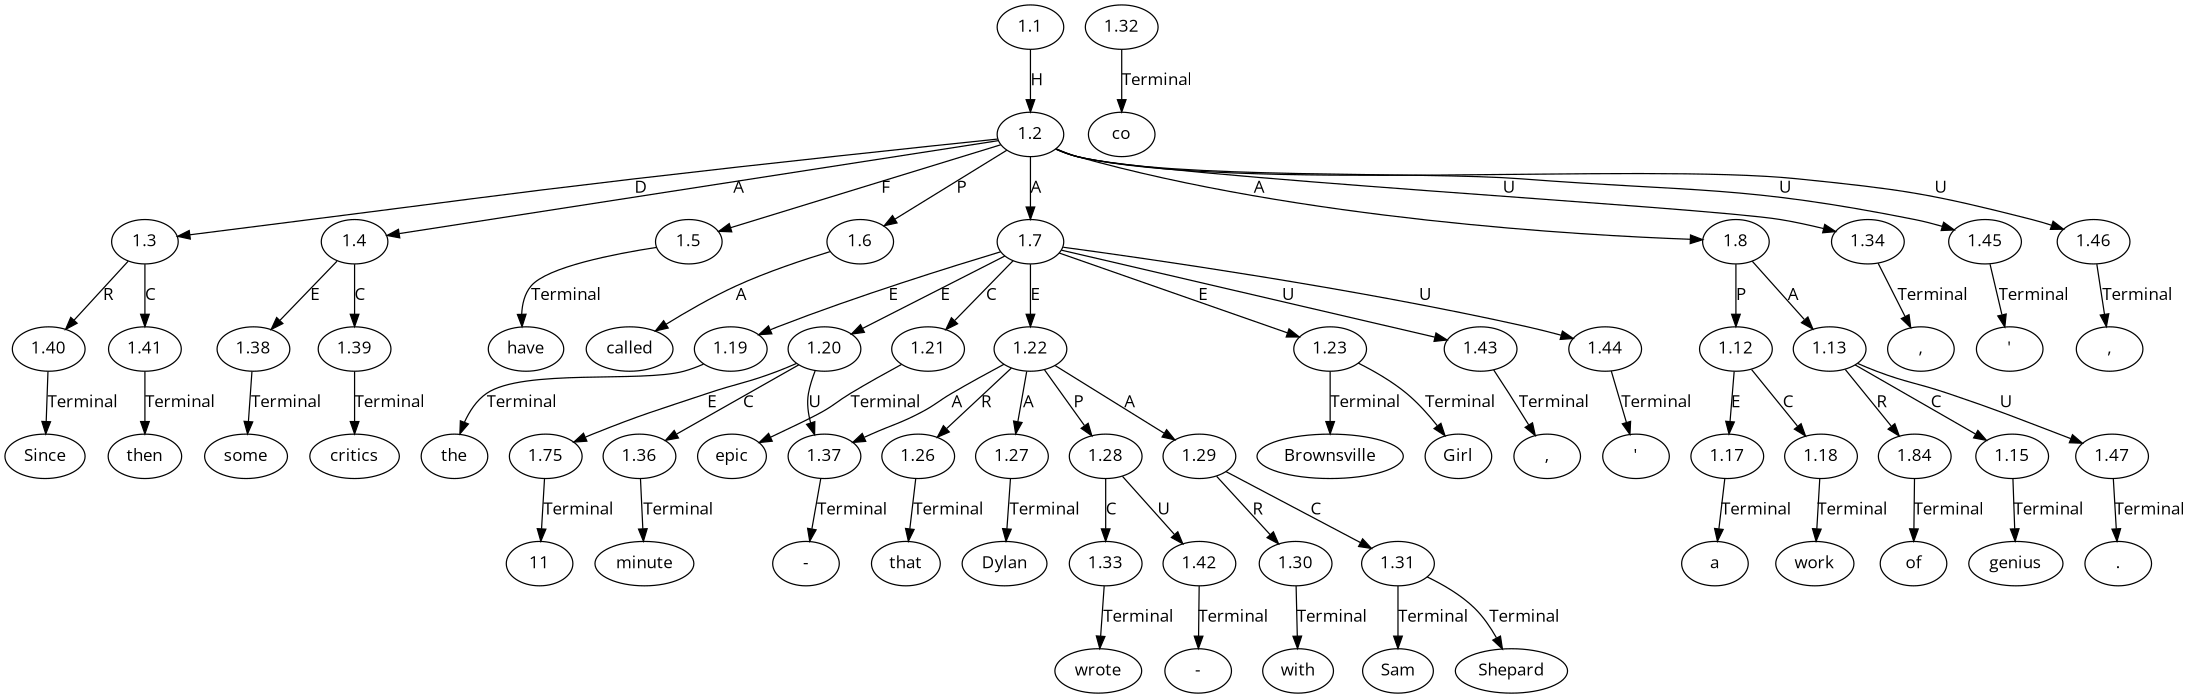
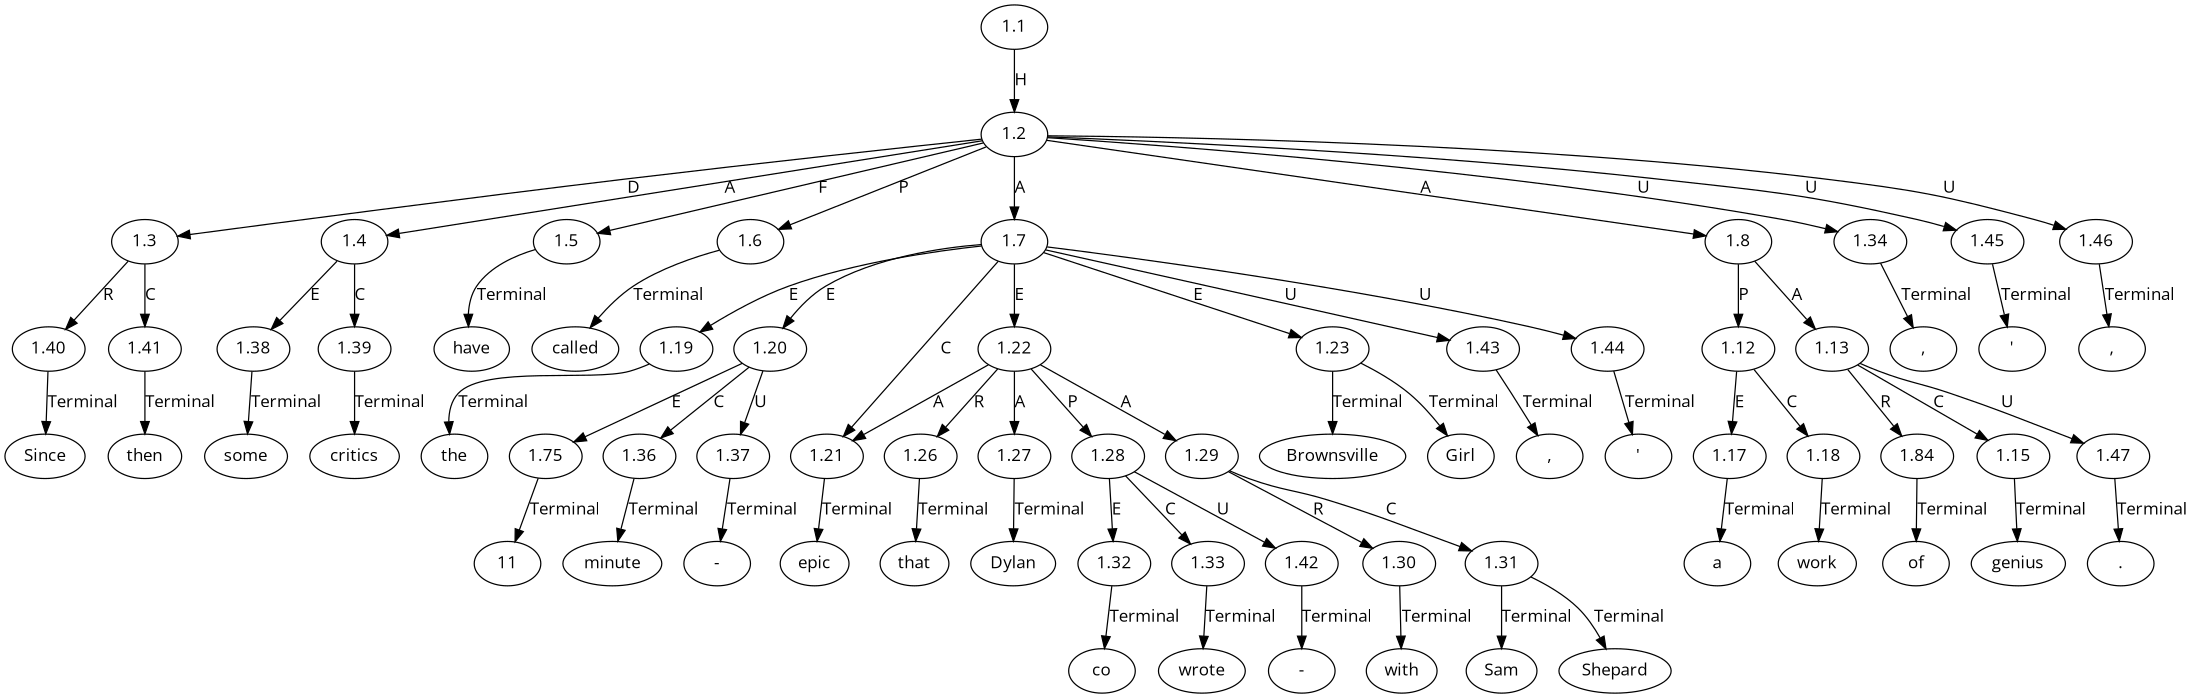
edge "1.6" -> "called": label "A" -> "Terminal"
edge "1.22" -> "1.37": now "1.22" -> "1.21"
edge "1.28" -> "1.32": added, label "E"
